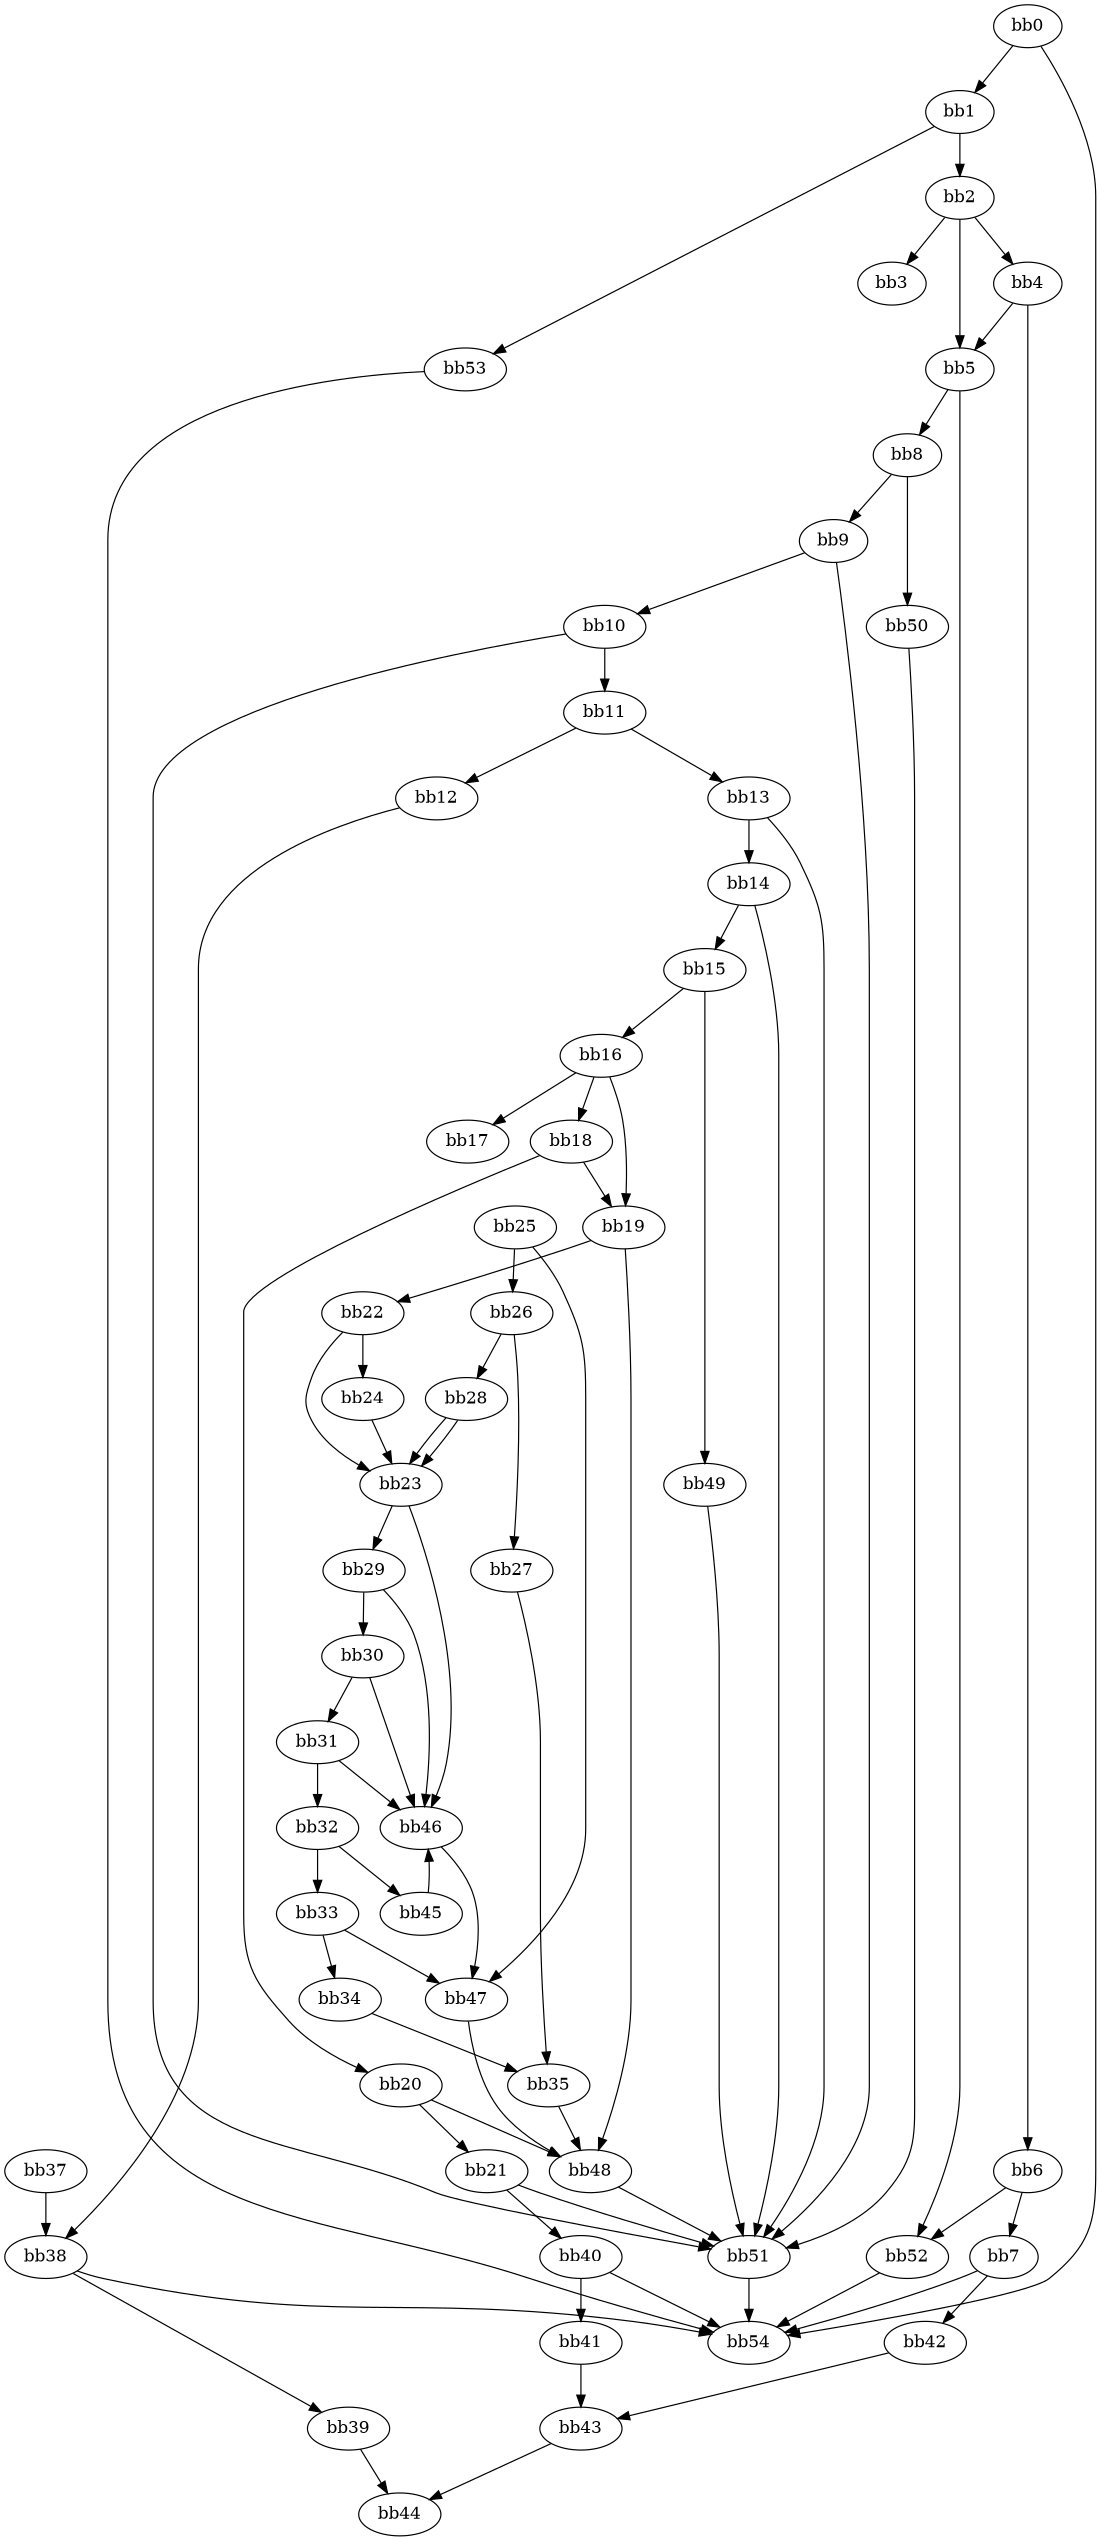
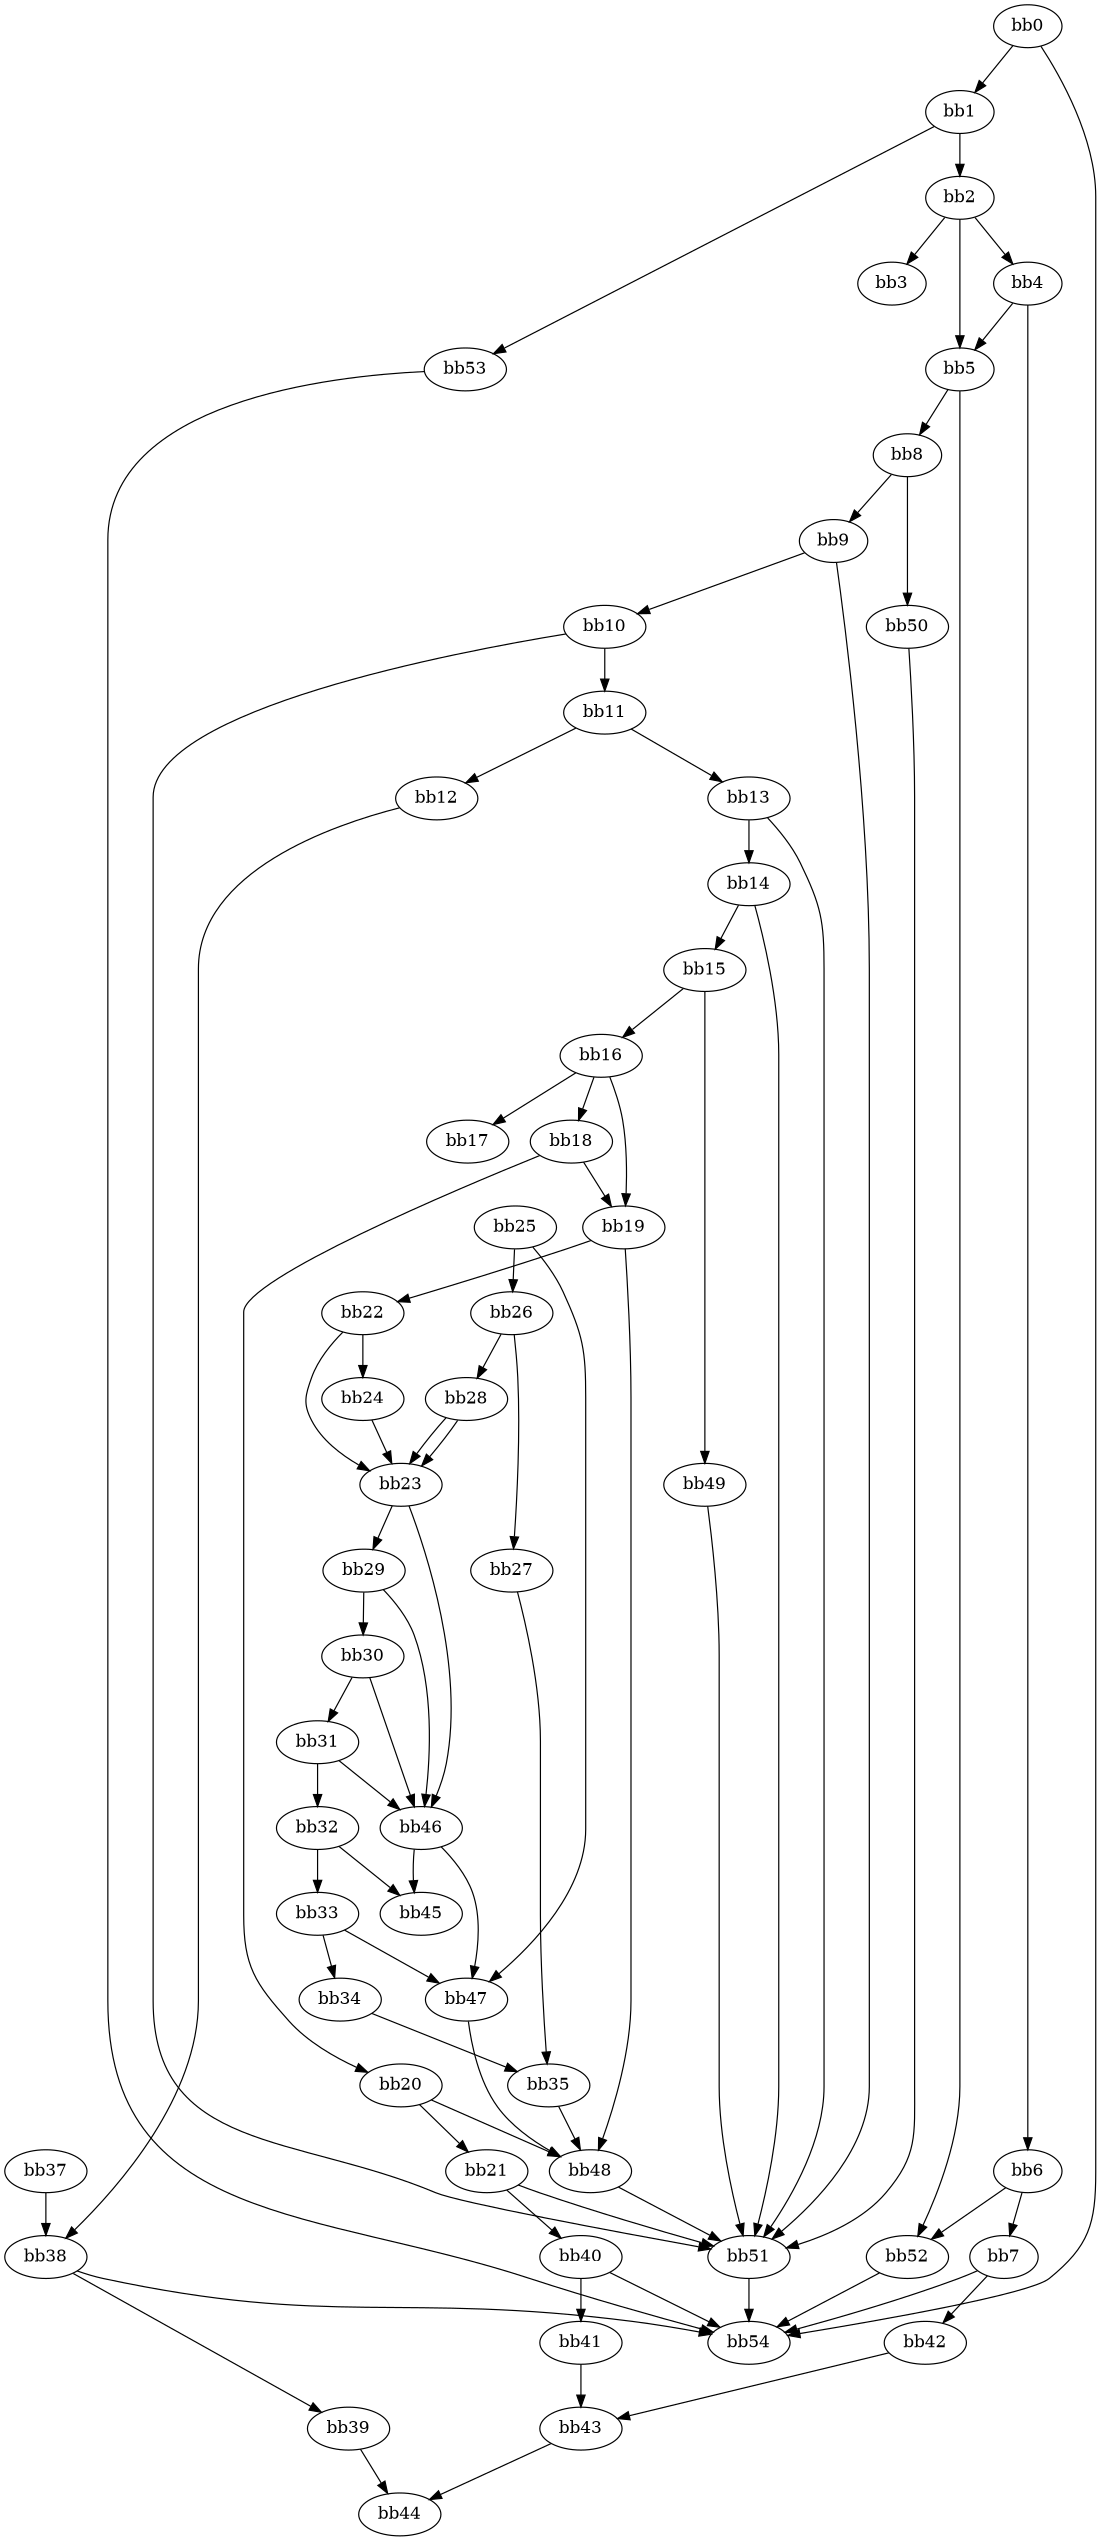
edge "bb45" -> "bb46": reversed
